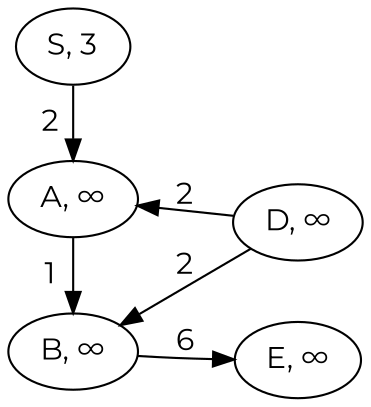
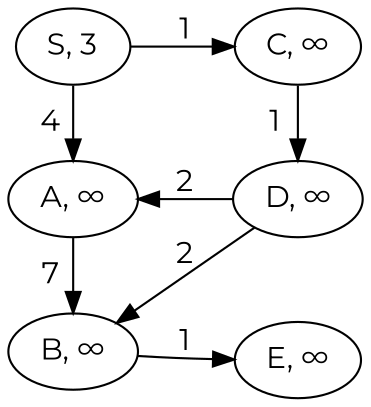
node "C, ∞": added
edge "S, 3" -> "A, ∞": label "2" -> "4"
edge "A, ∞" -> "B, ∞": label "1" -> "7"
edge "B, ∞" -> "E, ∞": label "6" -> "1"
